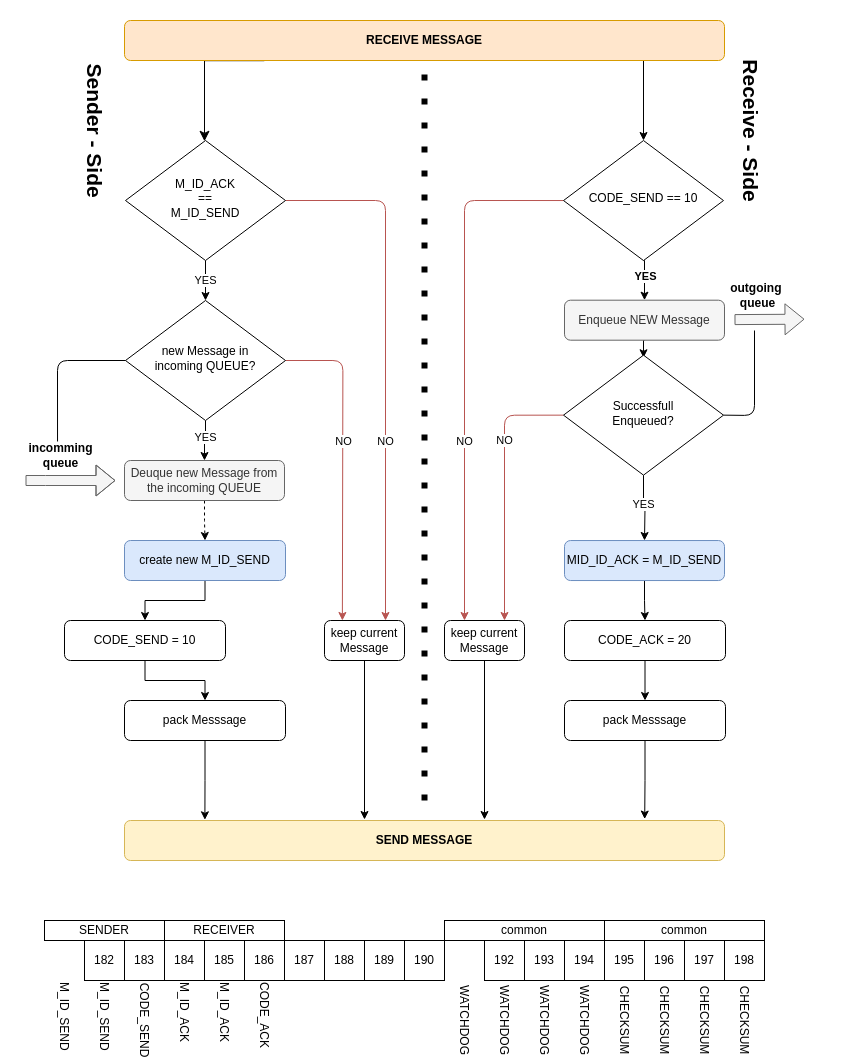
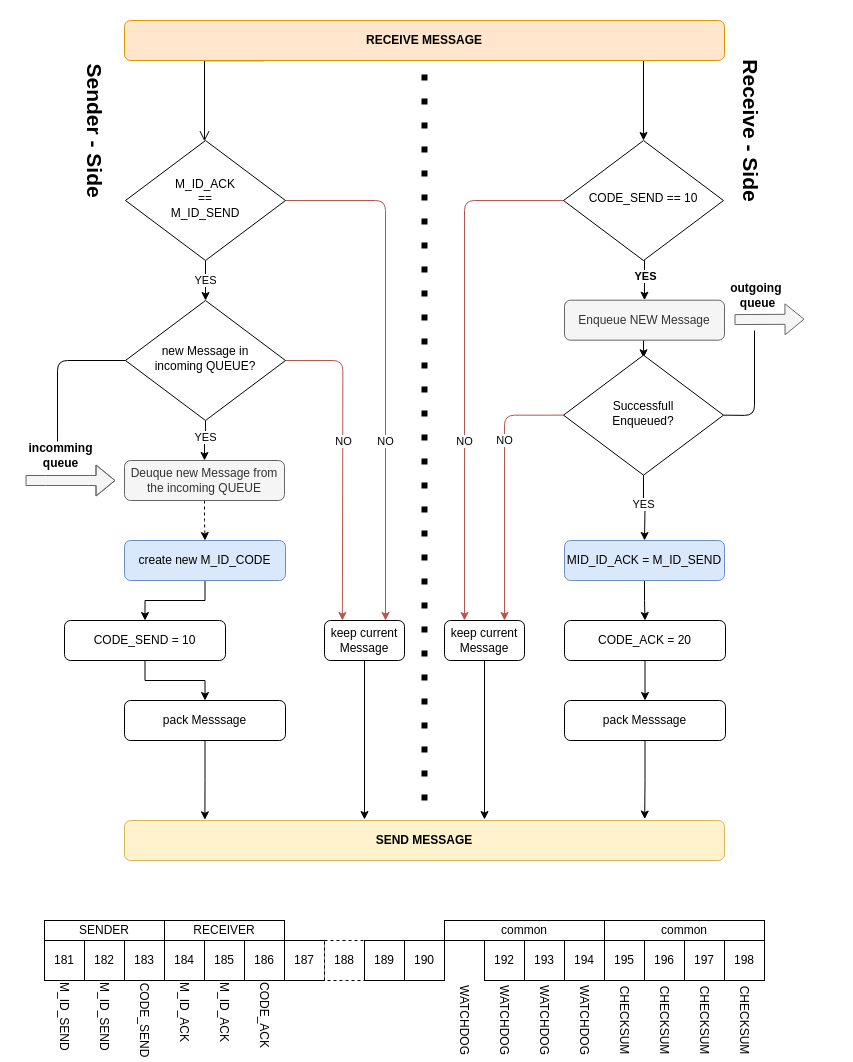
edge "RECEIVE MESSAGE" -> "M_ID_ACK == M_ID_SEND": arrowhead classic -> open
node "create new M_ID_SEND": label "create new M_ID_SEND" -> "create new M_ID_CODE"
node "181": added
node "188": style solid -> dashed
